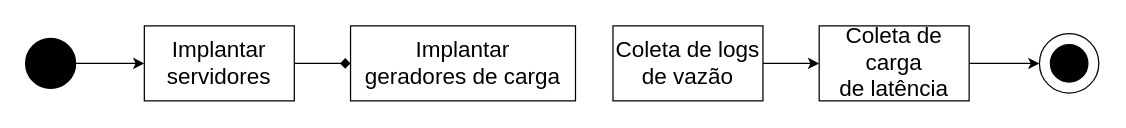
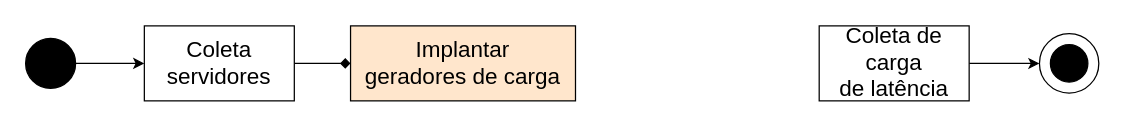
node "Implantarservidores": label "Implantarservidores" -> "Coletaservidores"
node "Implantargeradores de carga": fillcolor #ffffff -> #ffe6cc
node "Coleta de logsde vazão": removed
edge "Coleta de logsde vazão" -> "Coleta de cargade latência": removed
